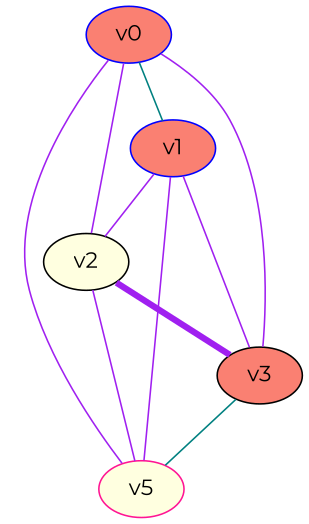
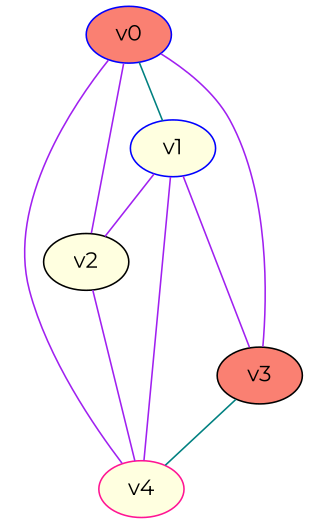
node "v1": fillcolor salmon -> lightyellow
edge "v2" -- "v3": removed
node "v5": label "v5" -> "v4"
